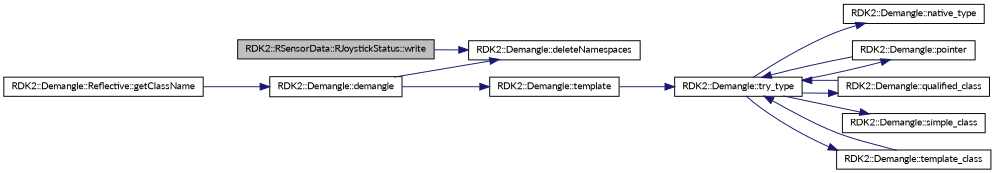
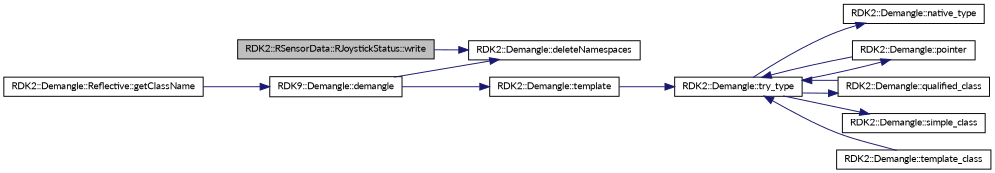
node "RDK2::Demangle::demangle": label "RDK2::Demangle::demangle" -> "RDK9::Demangle::demangle"
edge "RDK2::Demangle::try_type" -> "RDK2::Demangle::template_class": removed
